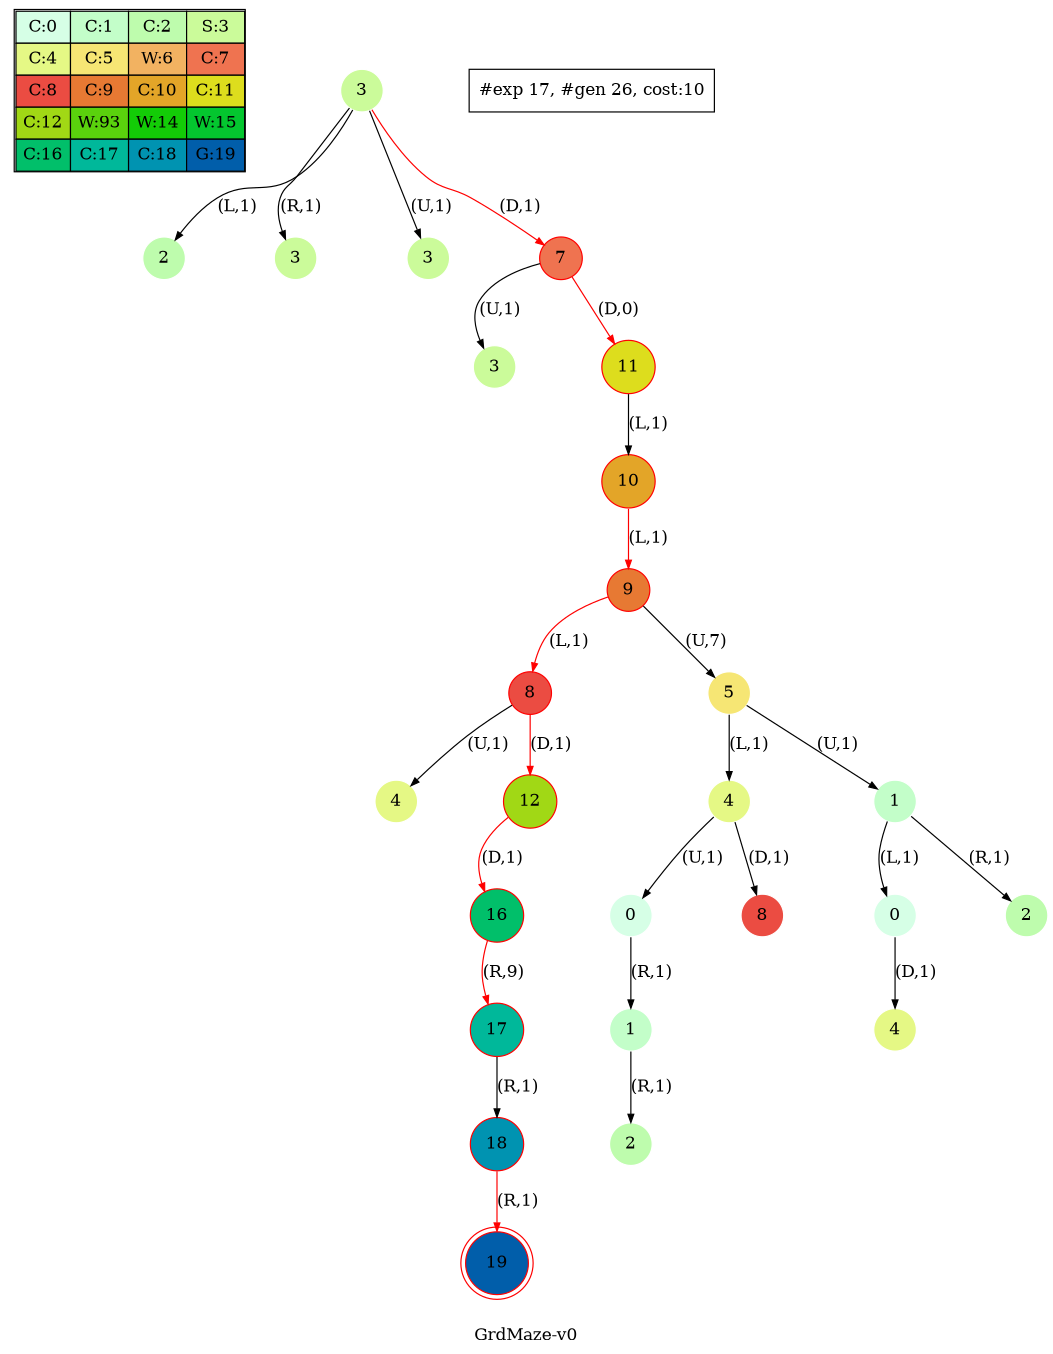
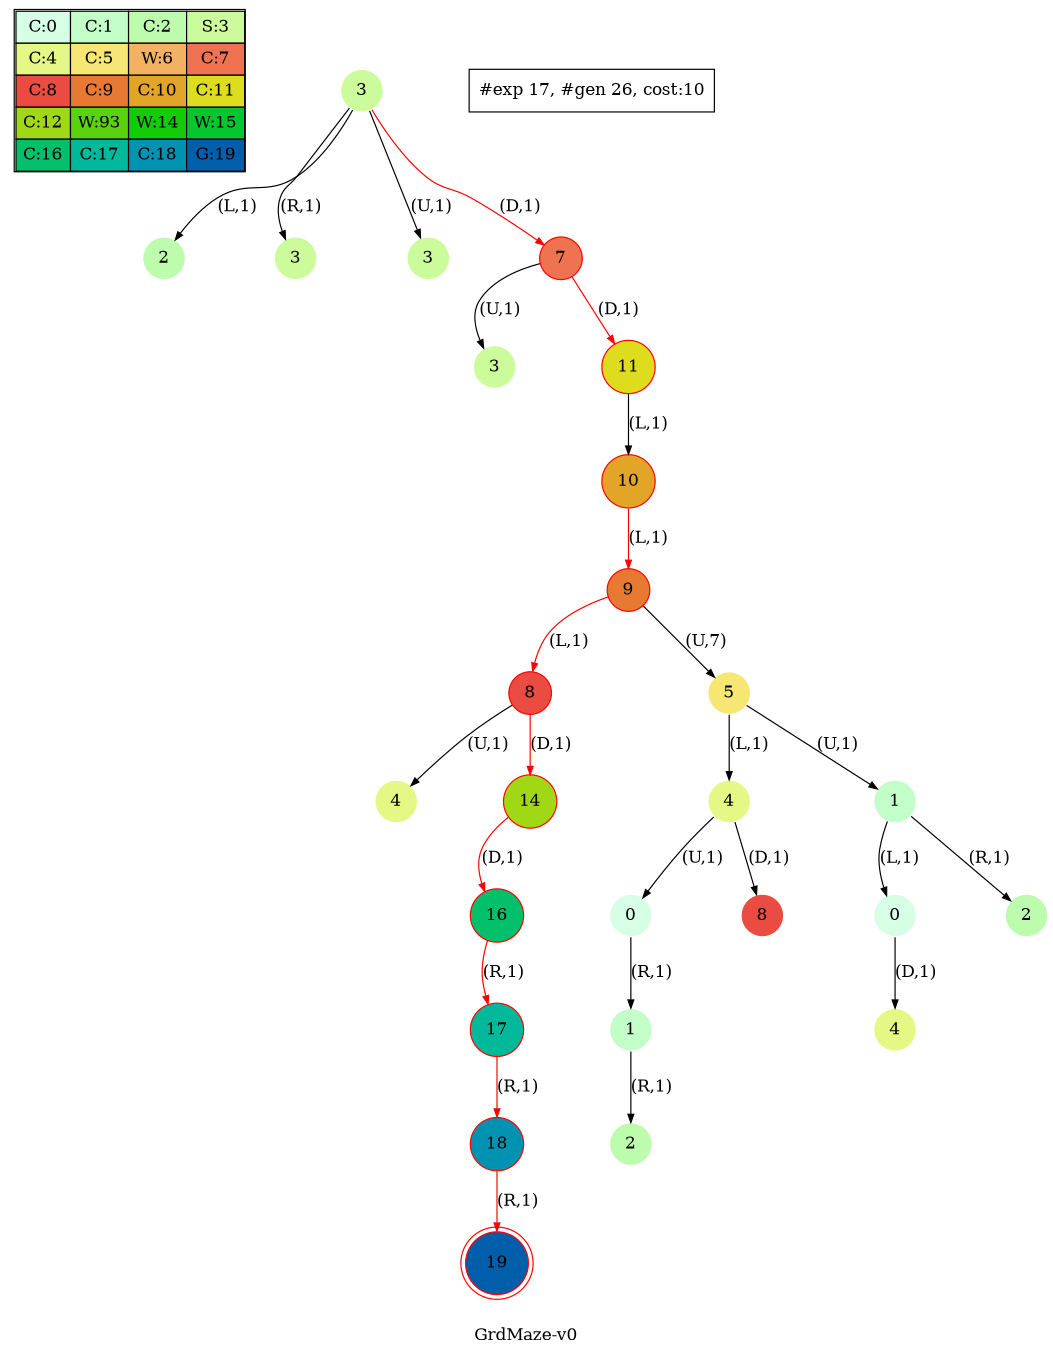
edge "7" -> "11": label "(D,0)" -> "(D,1)"
node "12": label "12" -> "14"
edge "16" -> "17": label "(R,9)" -> "(R,1)"
edge "17" -> "18": color black -> red
